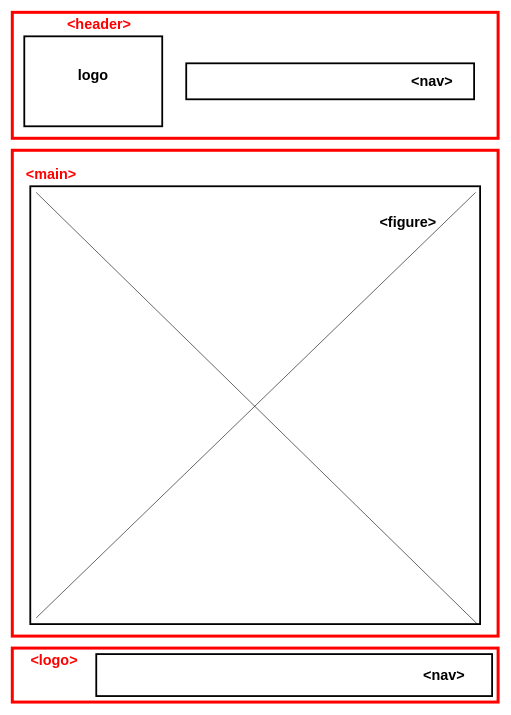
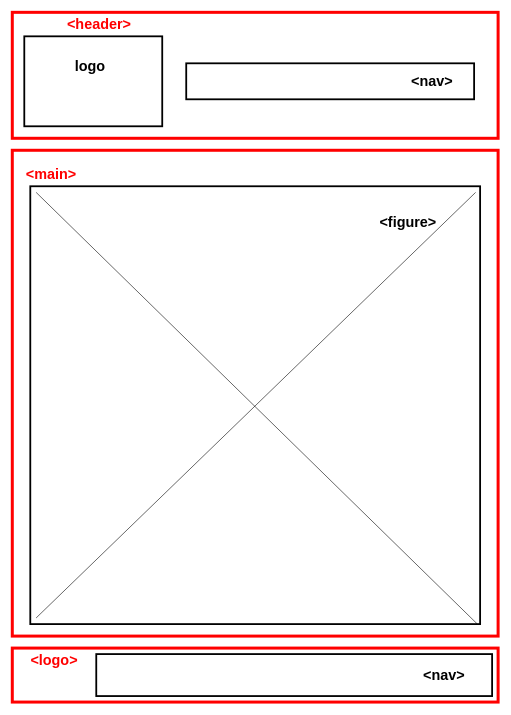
node "logo": moved (93, 75) -> (90, 66)
